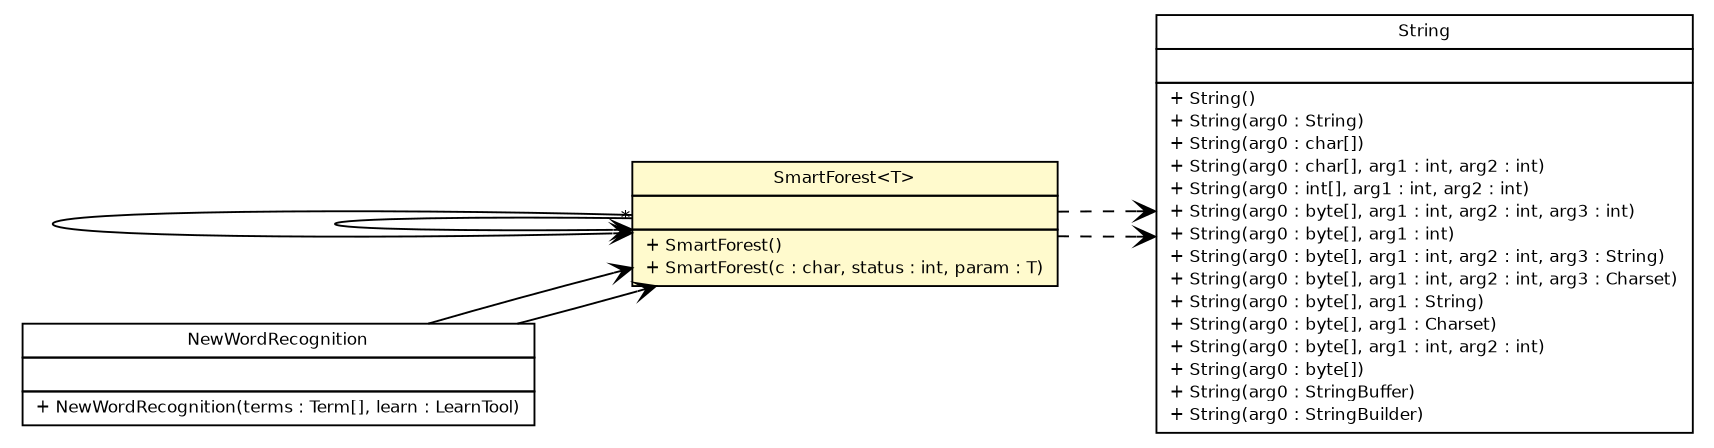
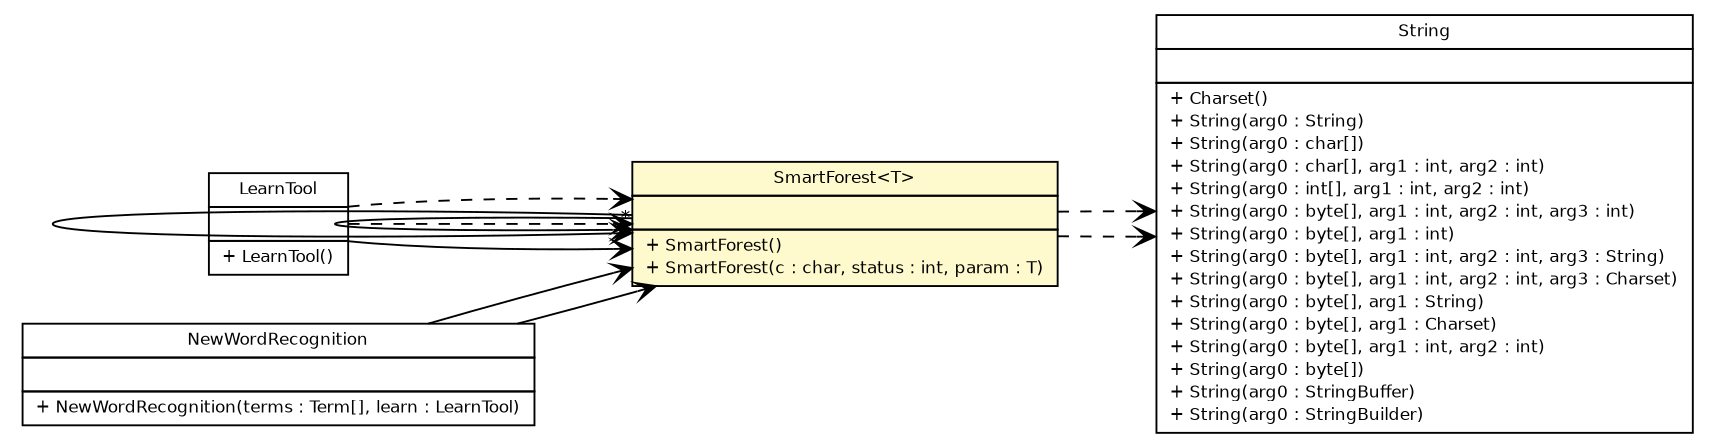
node "String": text "+ String()" -> "+ Charset()"
node "LearnTool": added
